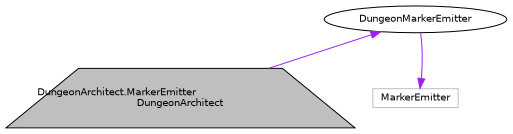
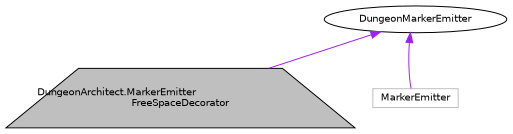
edge "DungeonMarkerEmitter" -> "MarkerEmitter": reversed
node "DungeonArchitect.MarkerEmitter DungeonArchitect": label "DungeonArchitect.MarkerEmitter DungeonArchitect" -> "DungeonArchitect.MarkerEmitter FreeSpaceDecorator"
